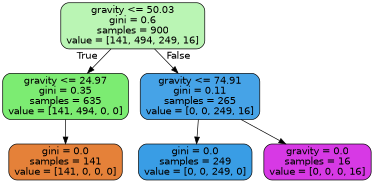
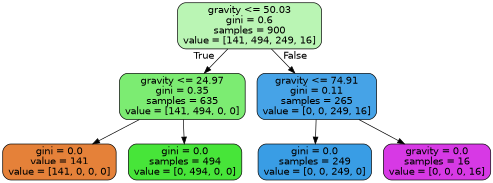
node "gini = 0.0 samples = 141 value = [141, 0, 0, 0]": label "gini = 0.0 samples = 141 value = [141, 0, 0, 0]" -> "gini = 0.0 value = 141 value = [141, 0, 0, 0]"
node "gini = 0.0 samples = 494 value = [0, 494, 0, 0]": added
